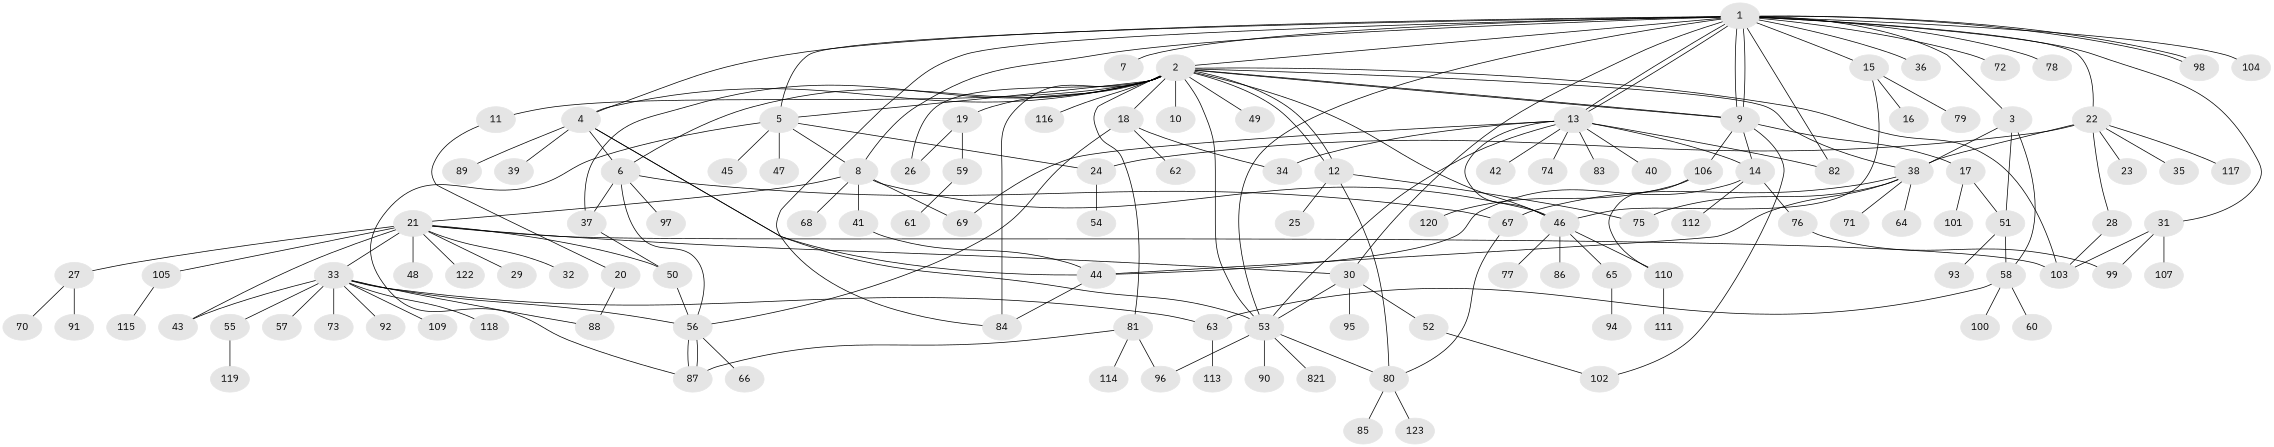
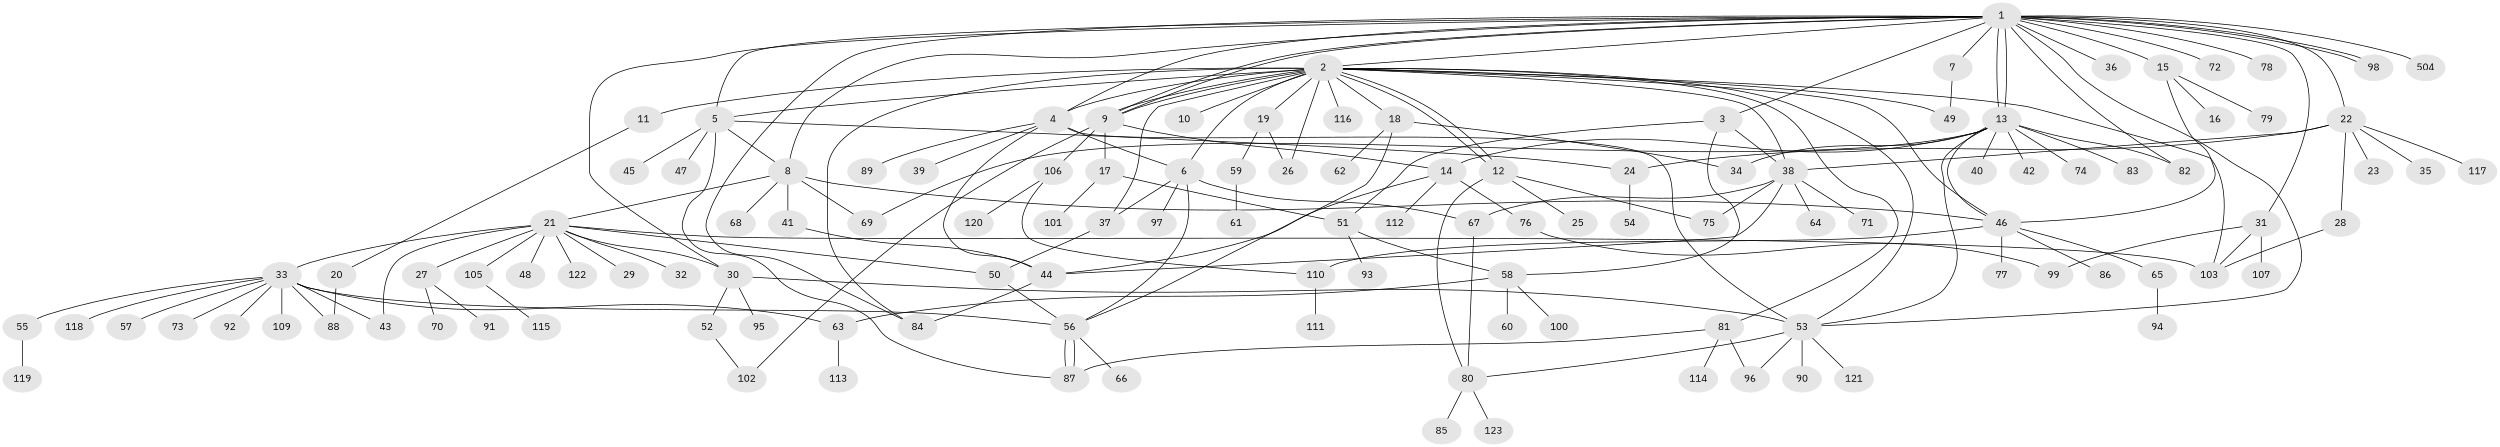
node "104": label "104" -> "504"
edge "7" -- "49": added
node "821": label "821" -> "121"
